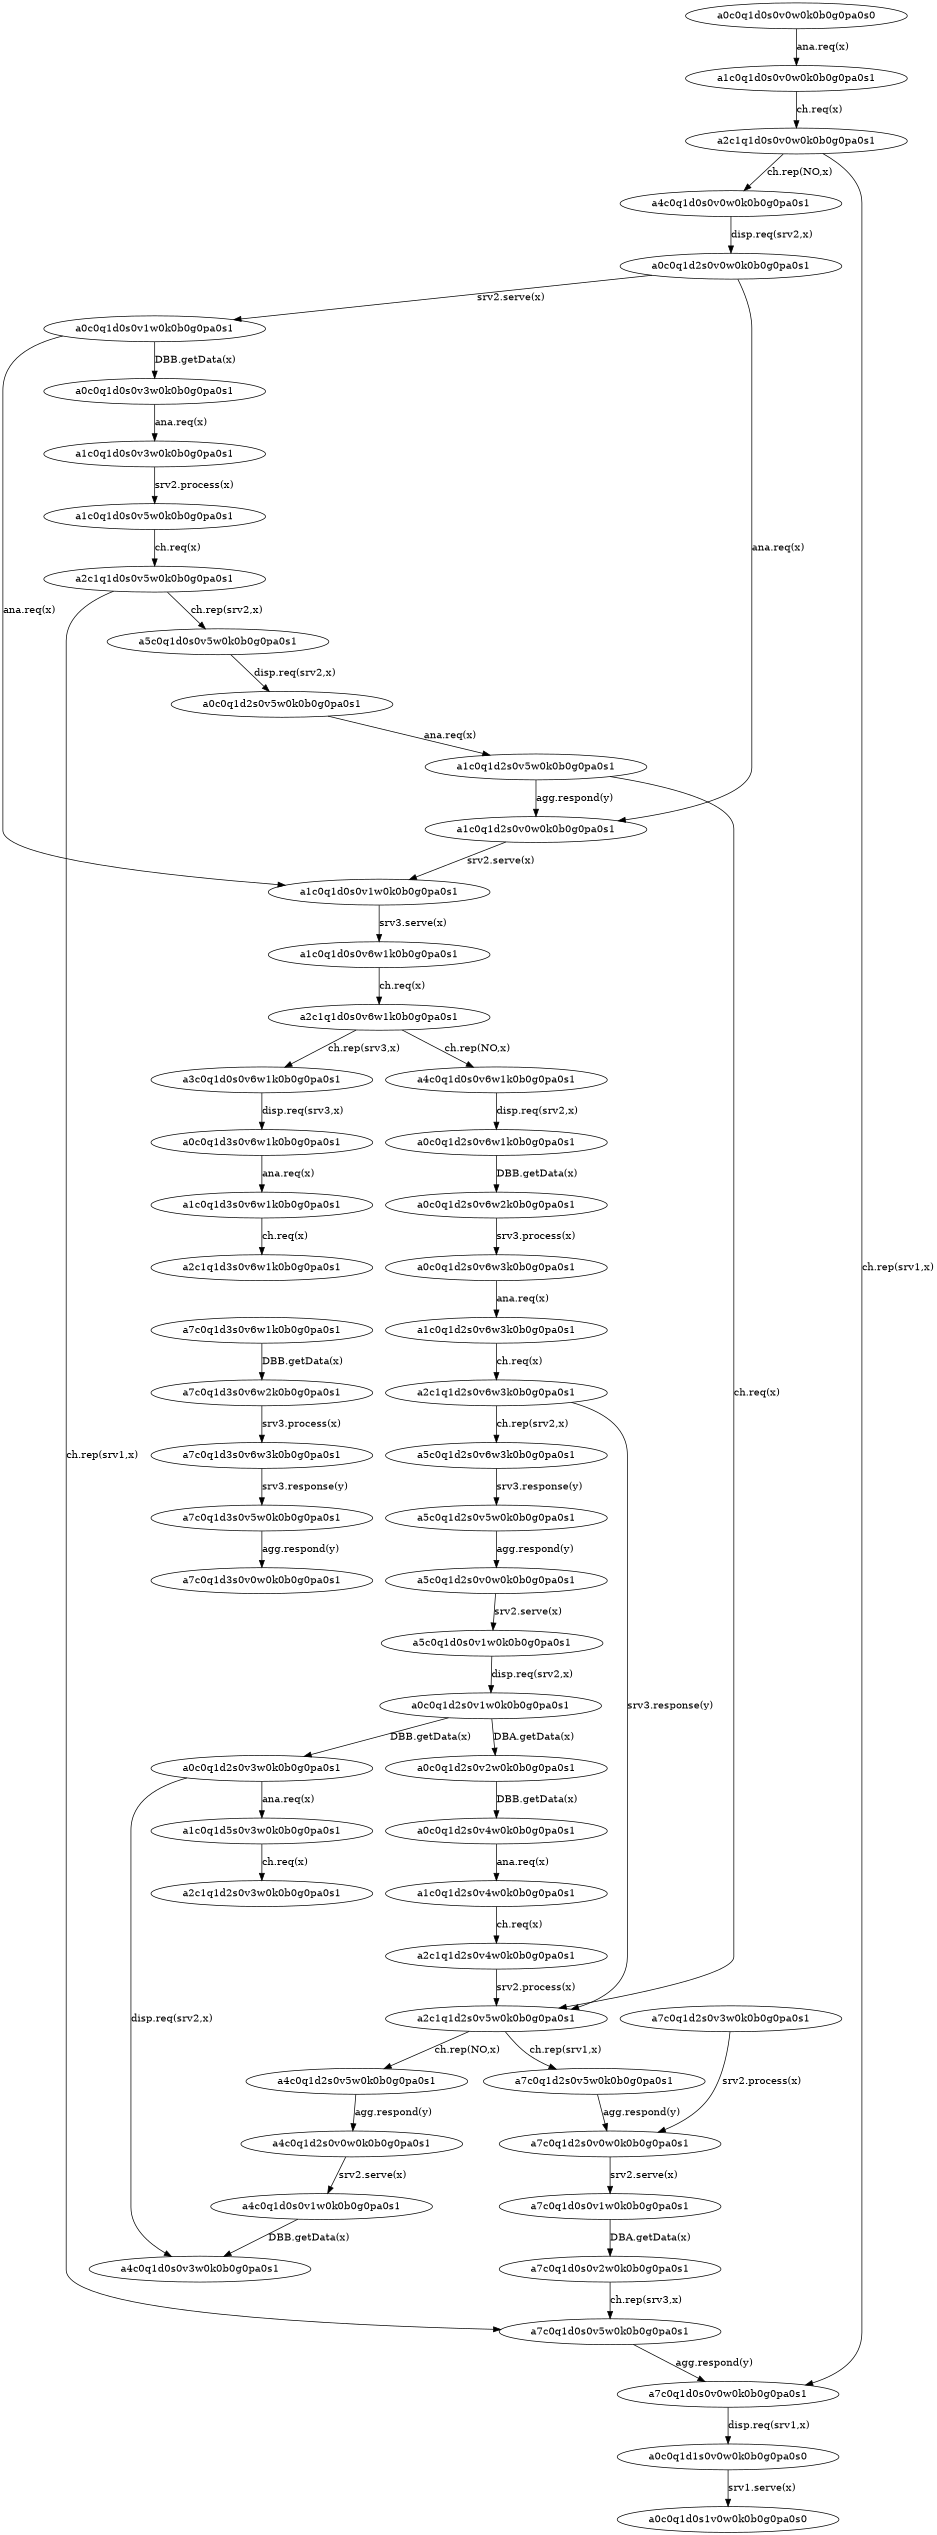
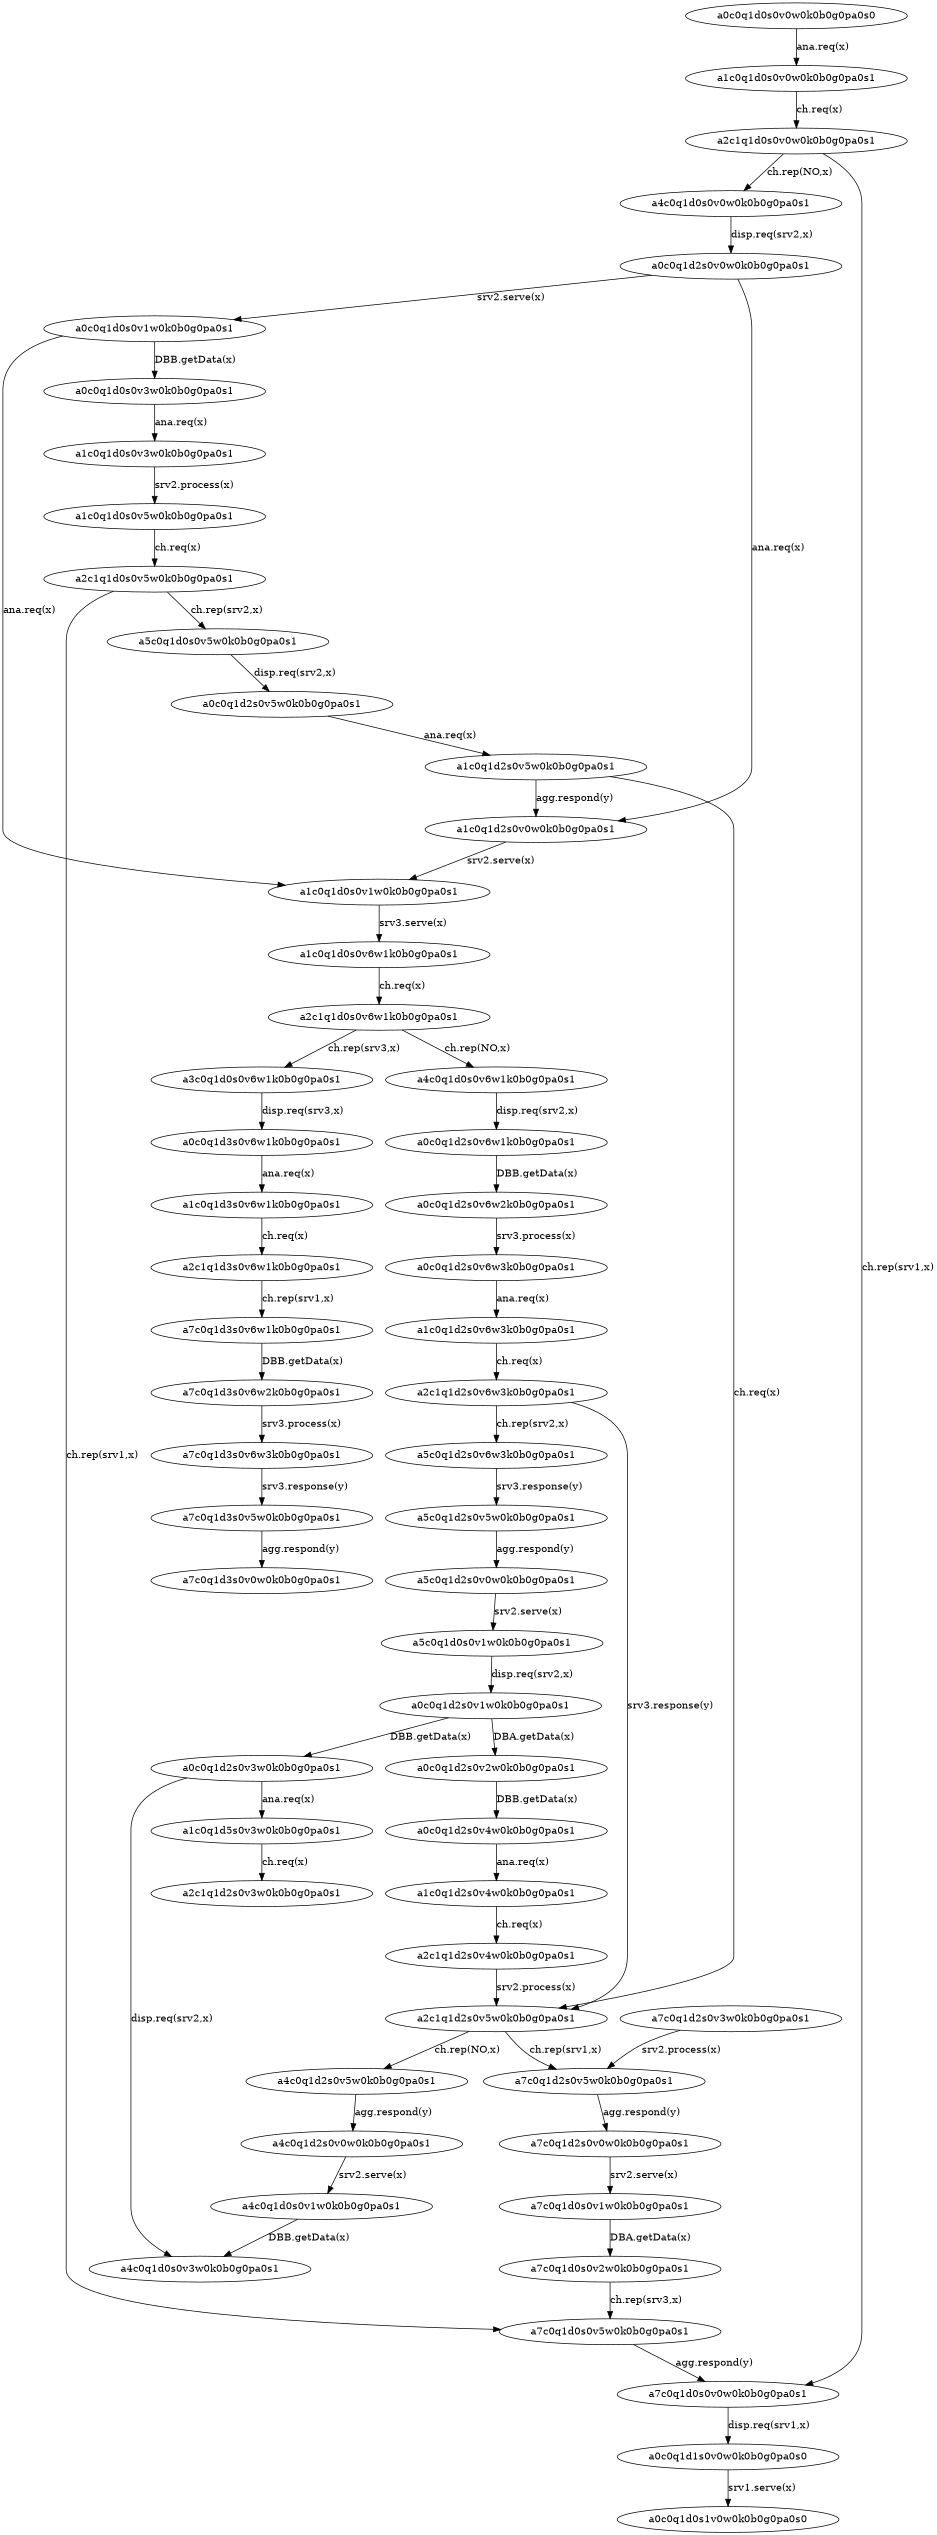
edge "a2c1q1d3s0v6w1k0b0g0pa0s1" -> "a7c0q1d3s0v6w1k0b0g0pa0s1": added, label "ch.rep(srv1,x)"
edge "a7c0q1d2s0v3w0k0b0g0pa0s1" -> "a7c0q1d2s0v0w0k0b0g0pa0s1": now "a7c0q1d2s0v3w0k0b0g0pa0s1" -> "a7c0q1d2s0v5w0k0b0g0pa0s1"
